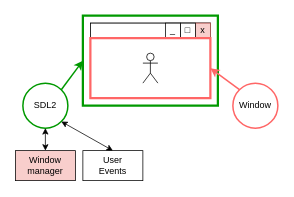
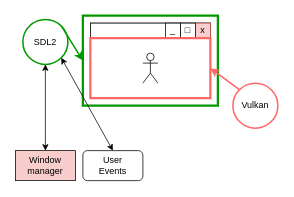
node "SDL2": moved (45, 105) -> (45, 42)
node "Window": label "Window" -> "Vulkan"
node "User Events": shape rectangle -> rounded rectangle
